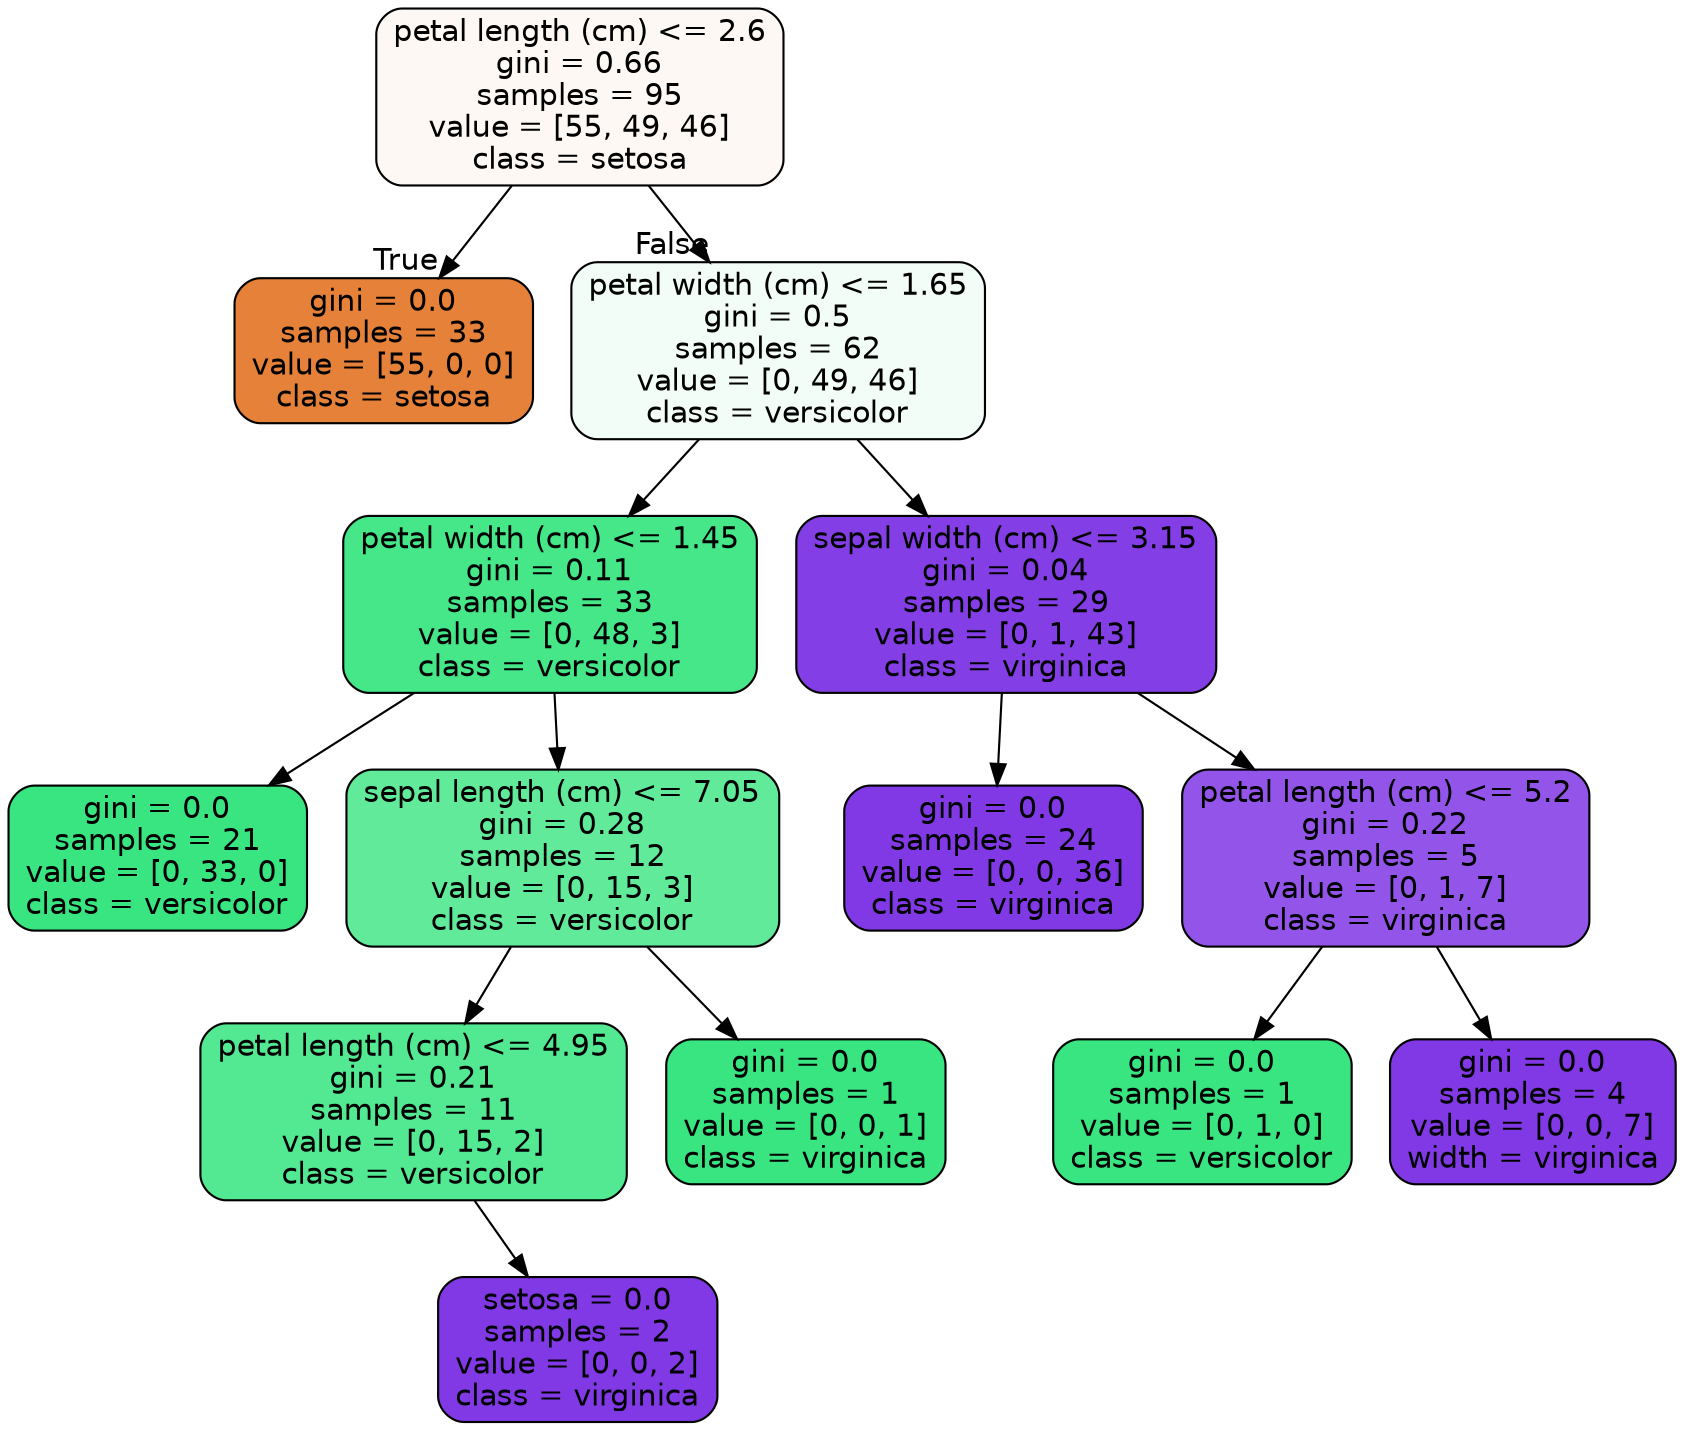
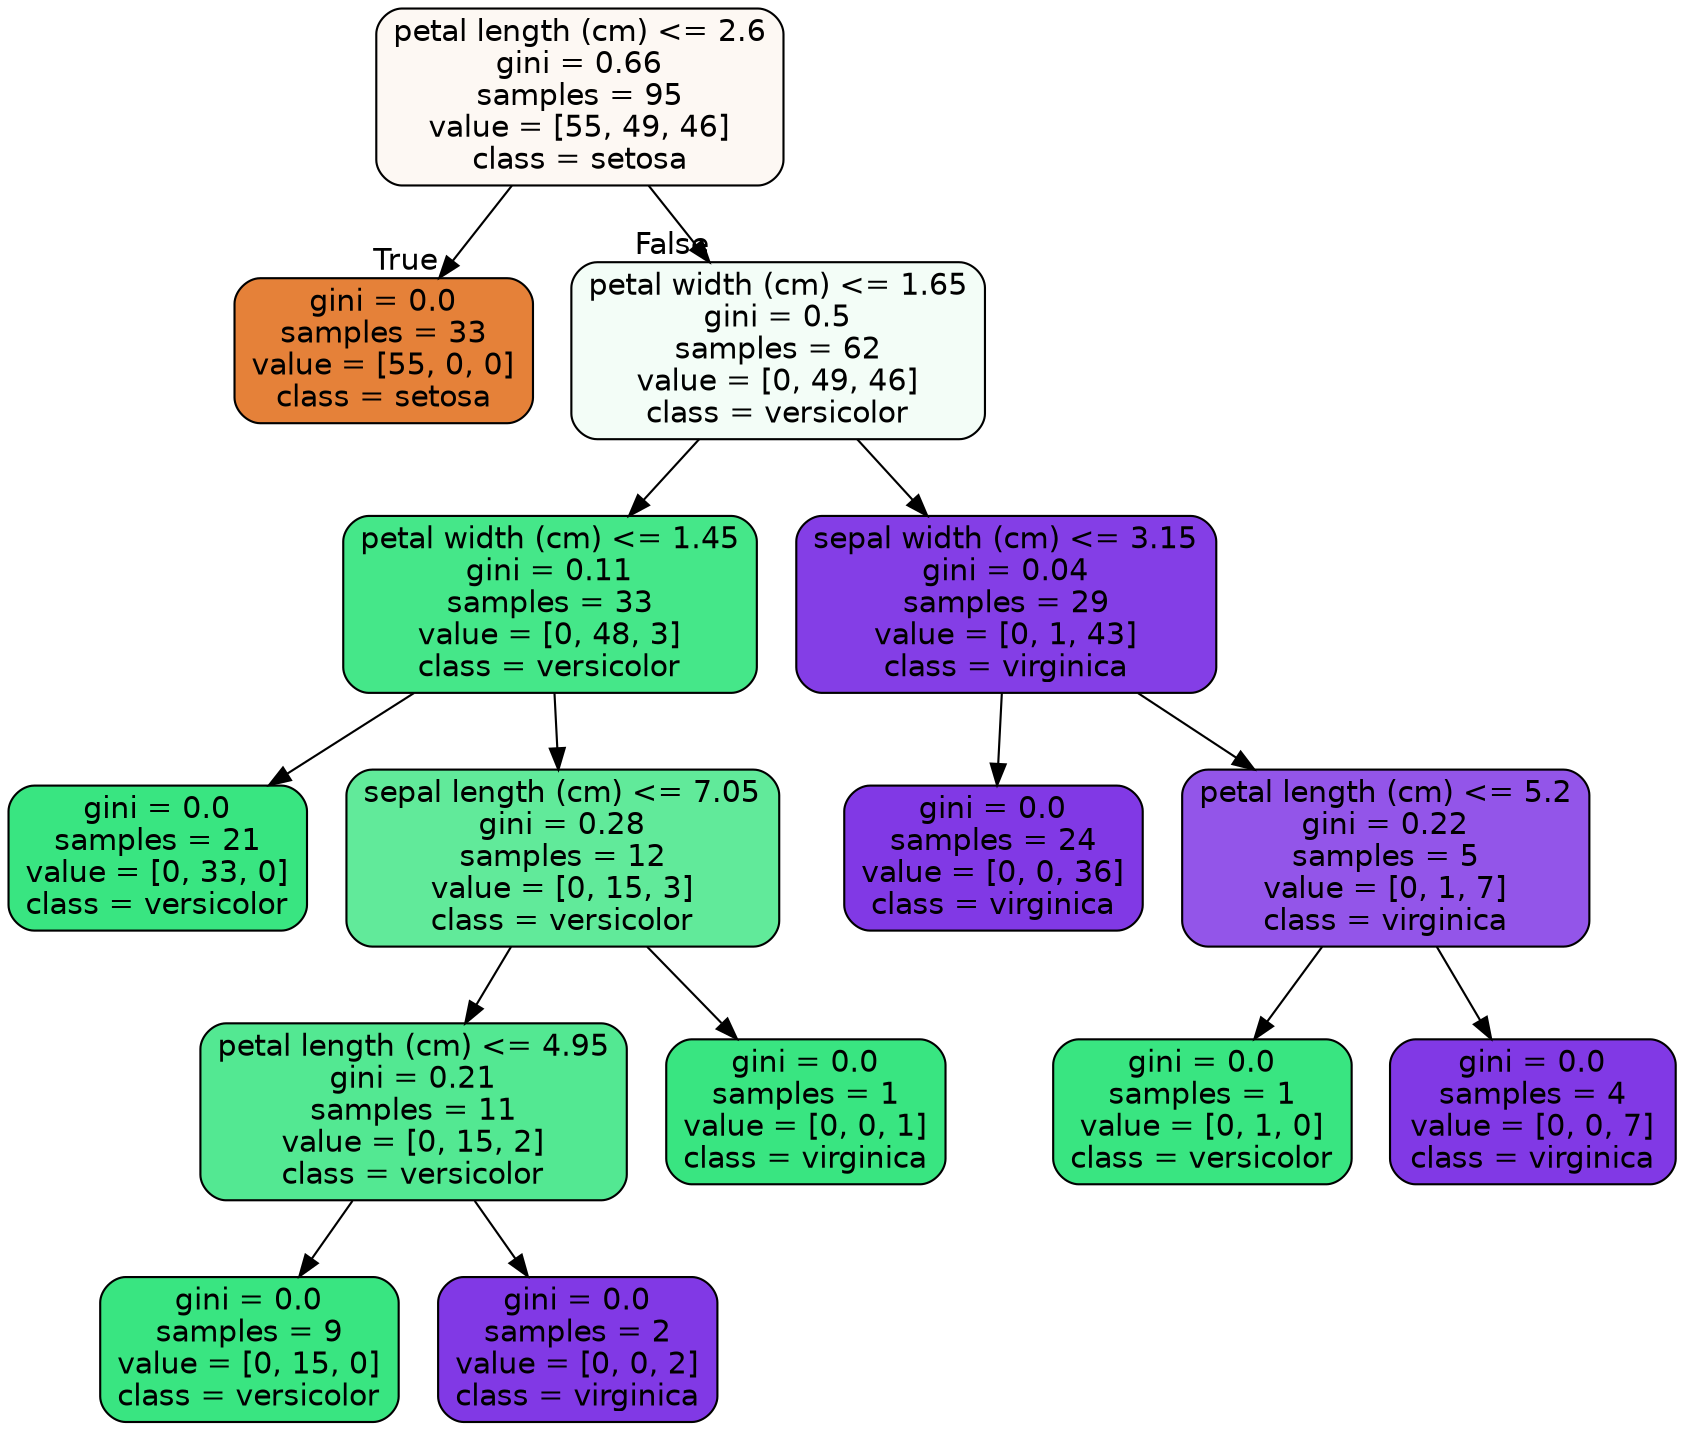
node "gini = 0.0 samples = 4 value = [0, 0, 7] width = virginica": label "gini = 0.0 samples = 4 value = [0, 0, 7] width = virginica" -> "gini = 0.0 samples = 4 value = [0, 0, 7] class = virginica"
node "gini = 0.0 samples = 9 value = [0, 15, 0] class = versicolor": added
node "setosa = 0.0 samples = 2 value = [0, 0, 2] class = virginica": label "setosa = 0.0 samples = 2 value = [0, 0, 2] class = virginica" -> "gini = 0.0 samples = 2 value = [0, 0, 2] class = virginica"
